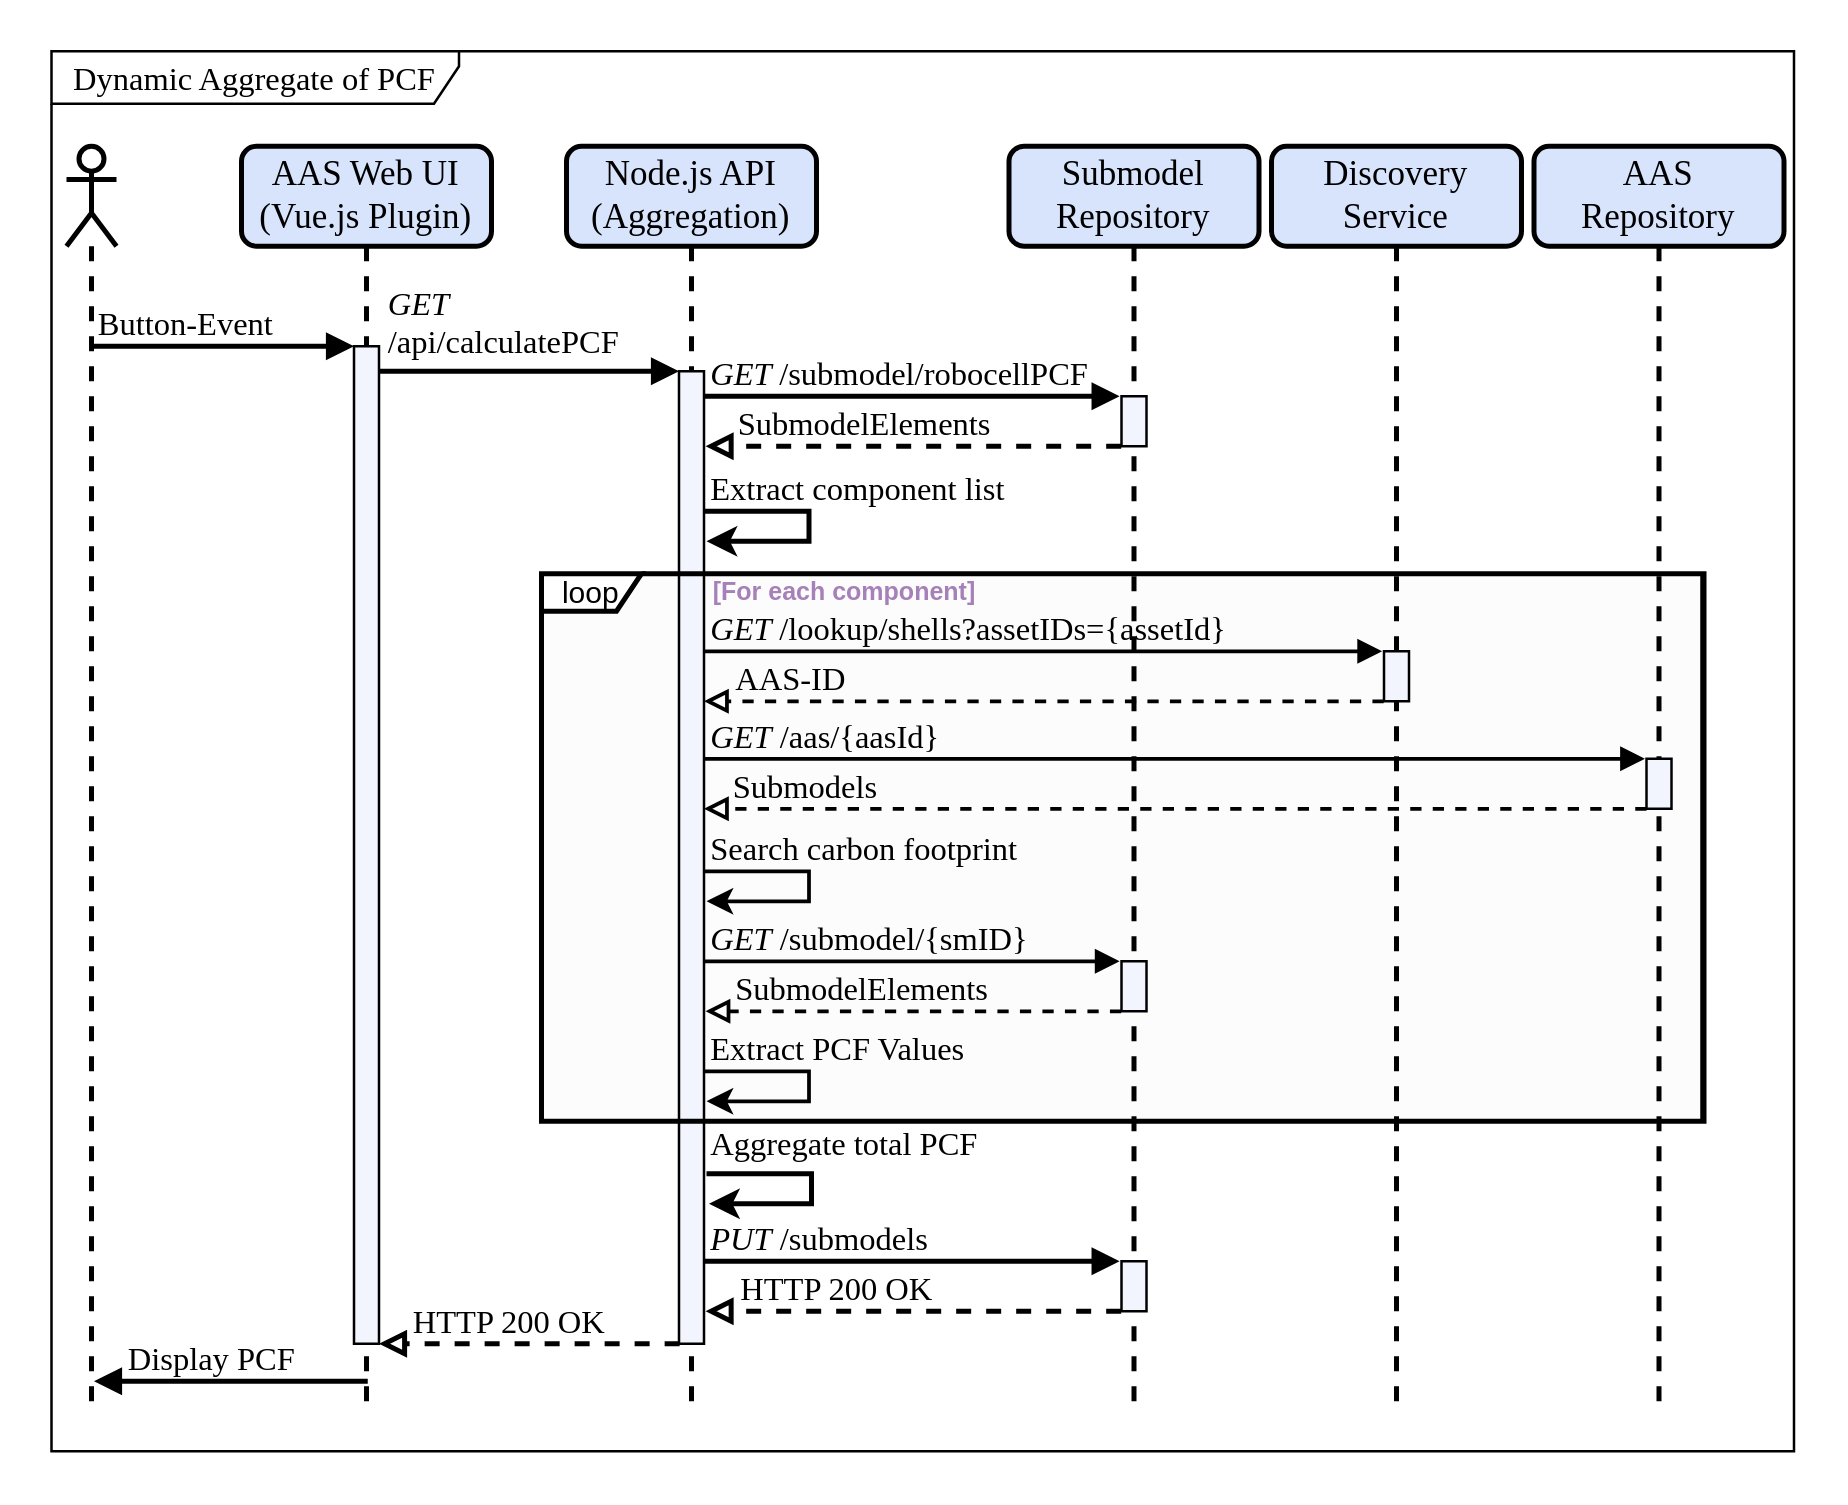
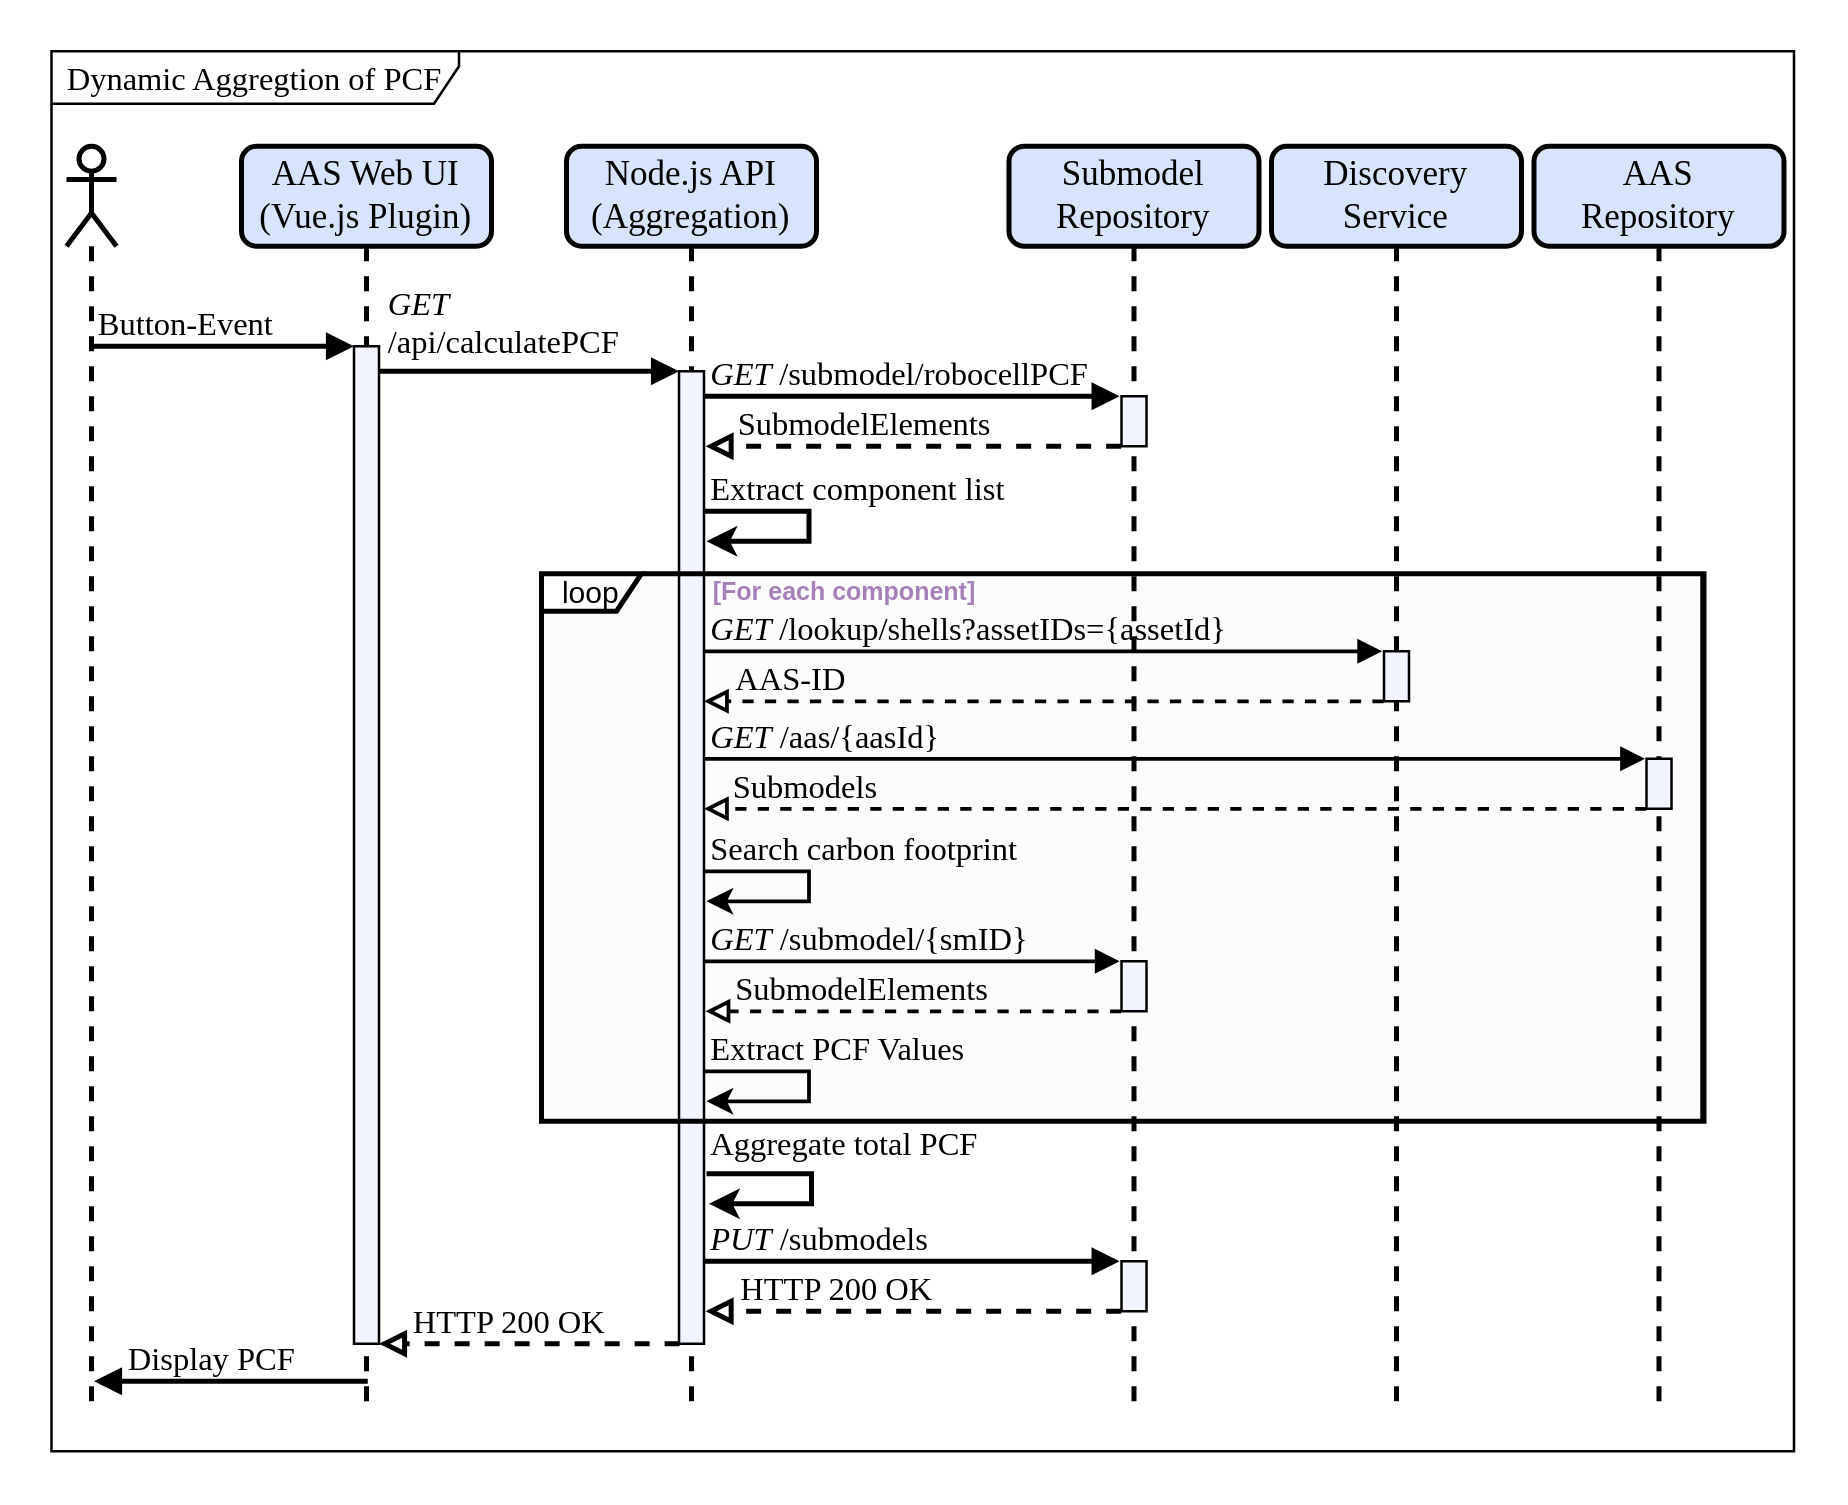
node "Dynamic Aggregate of PCF": label "Dynamic Aggregate of PCF" -> "Dynamic Aggregtion of PCF"
